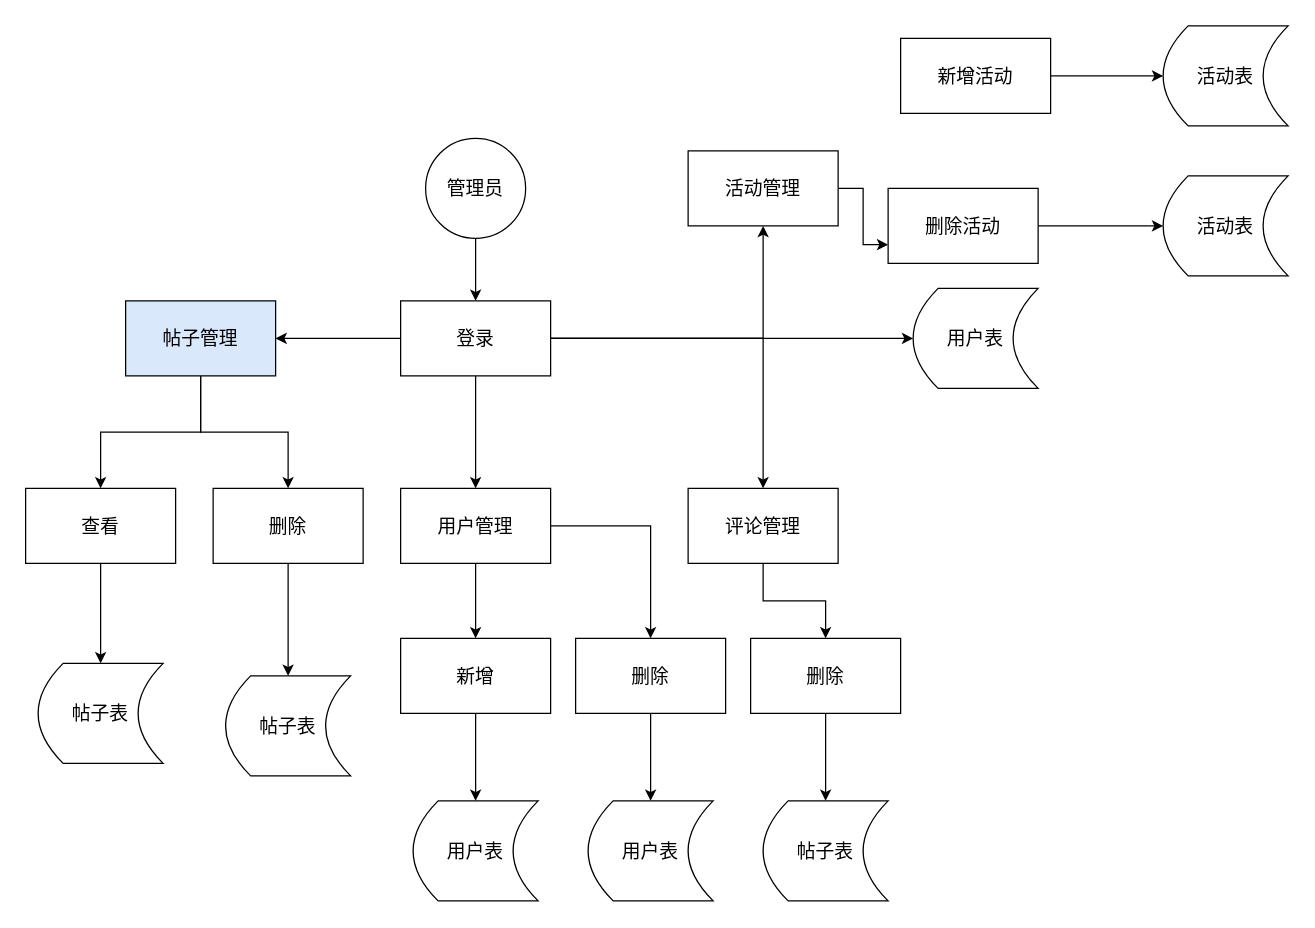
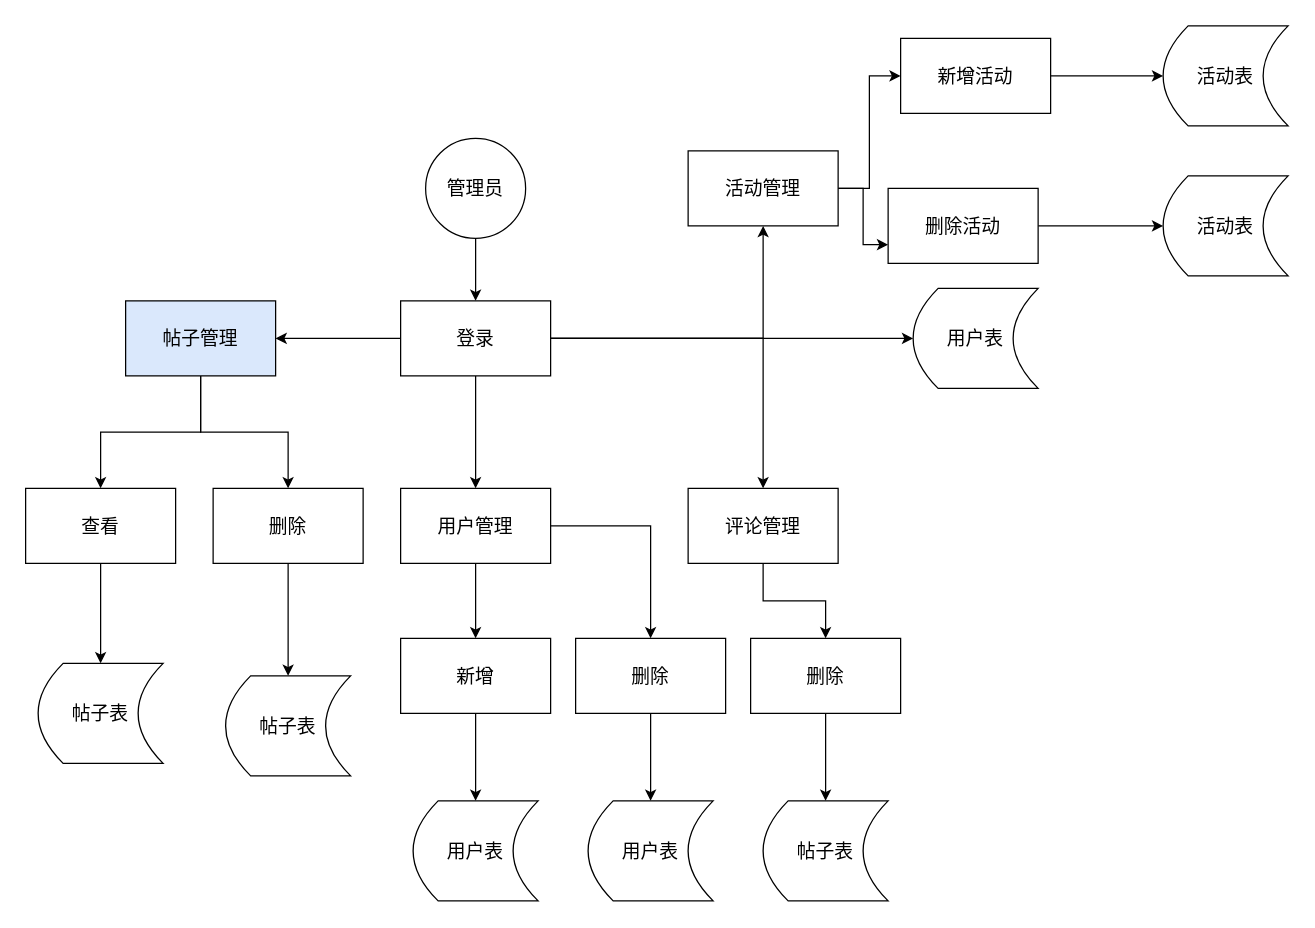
edge "活动管理" -> "新增活动": added
